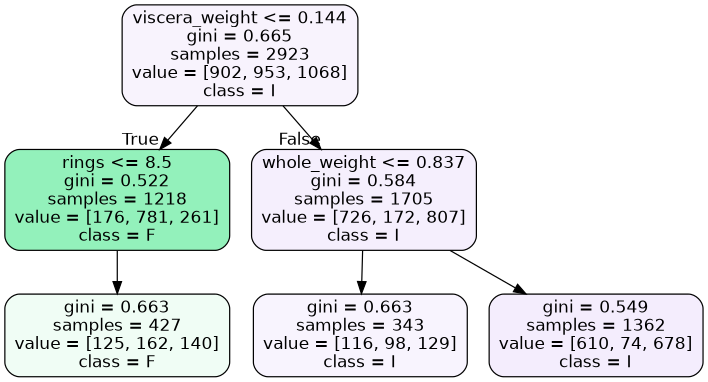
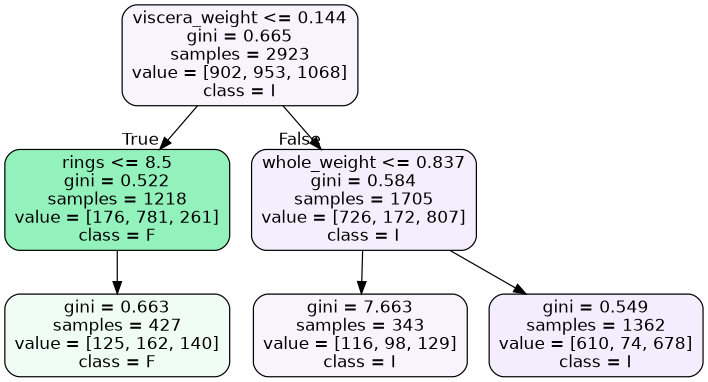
node "gini = 0.663 samples = 343 value = [116, 98, 129] class = I": label "gini = 0.663 samples = 343 value = [116, 98, 129] class = I" -> "gini = 7.663 samples = 343 value = [116, 98, 129] class = I"
